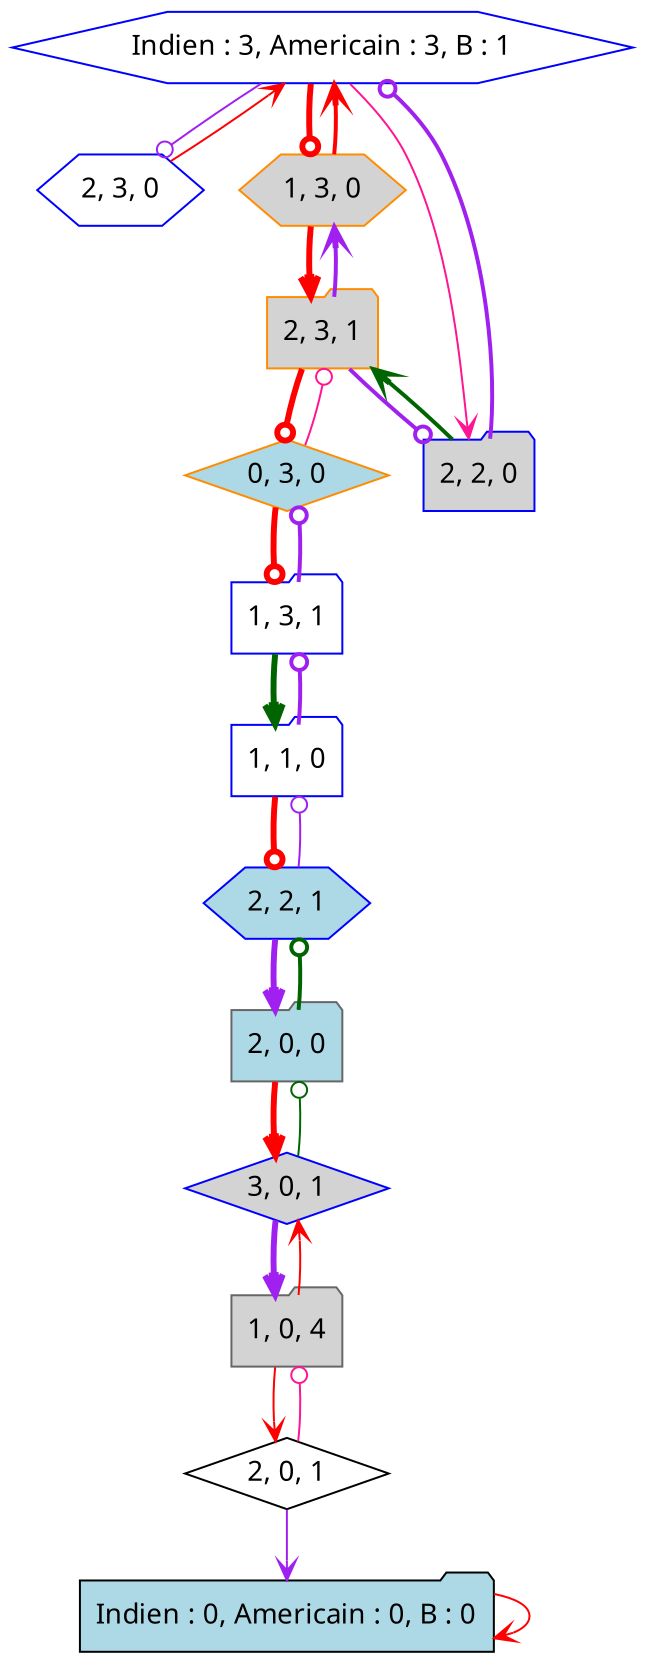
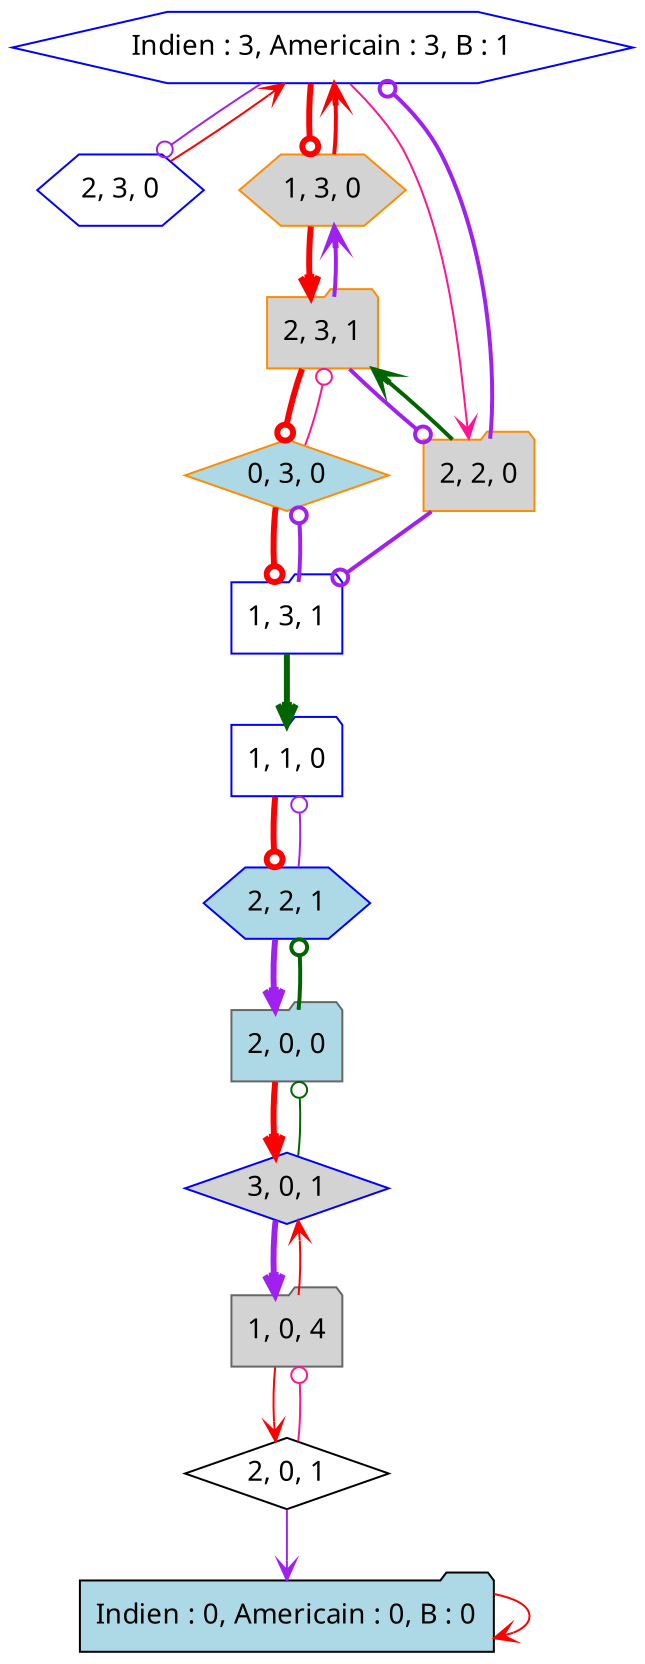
node "2, 2, 0": color blue -> darkorange
edge "1, 1, 0" -> "1, 3, 1": now "2, 2, 0" -> "1, 3, 1"
